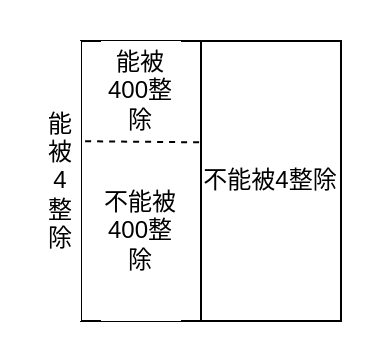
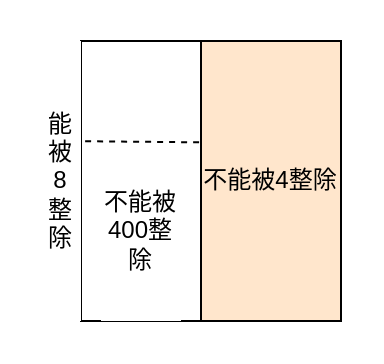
node "能被400整除": removed
node "能被4整除": label "能被4整除" -> "能被8整除"
node "不能被4整除": fillcolor #ffffff -> #ffe6cc
